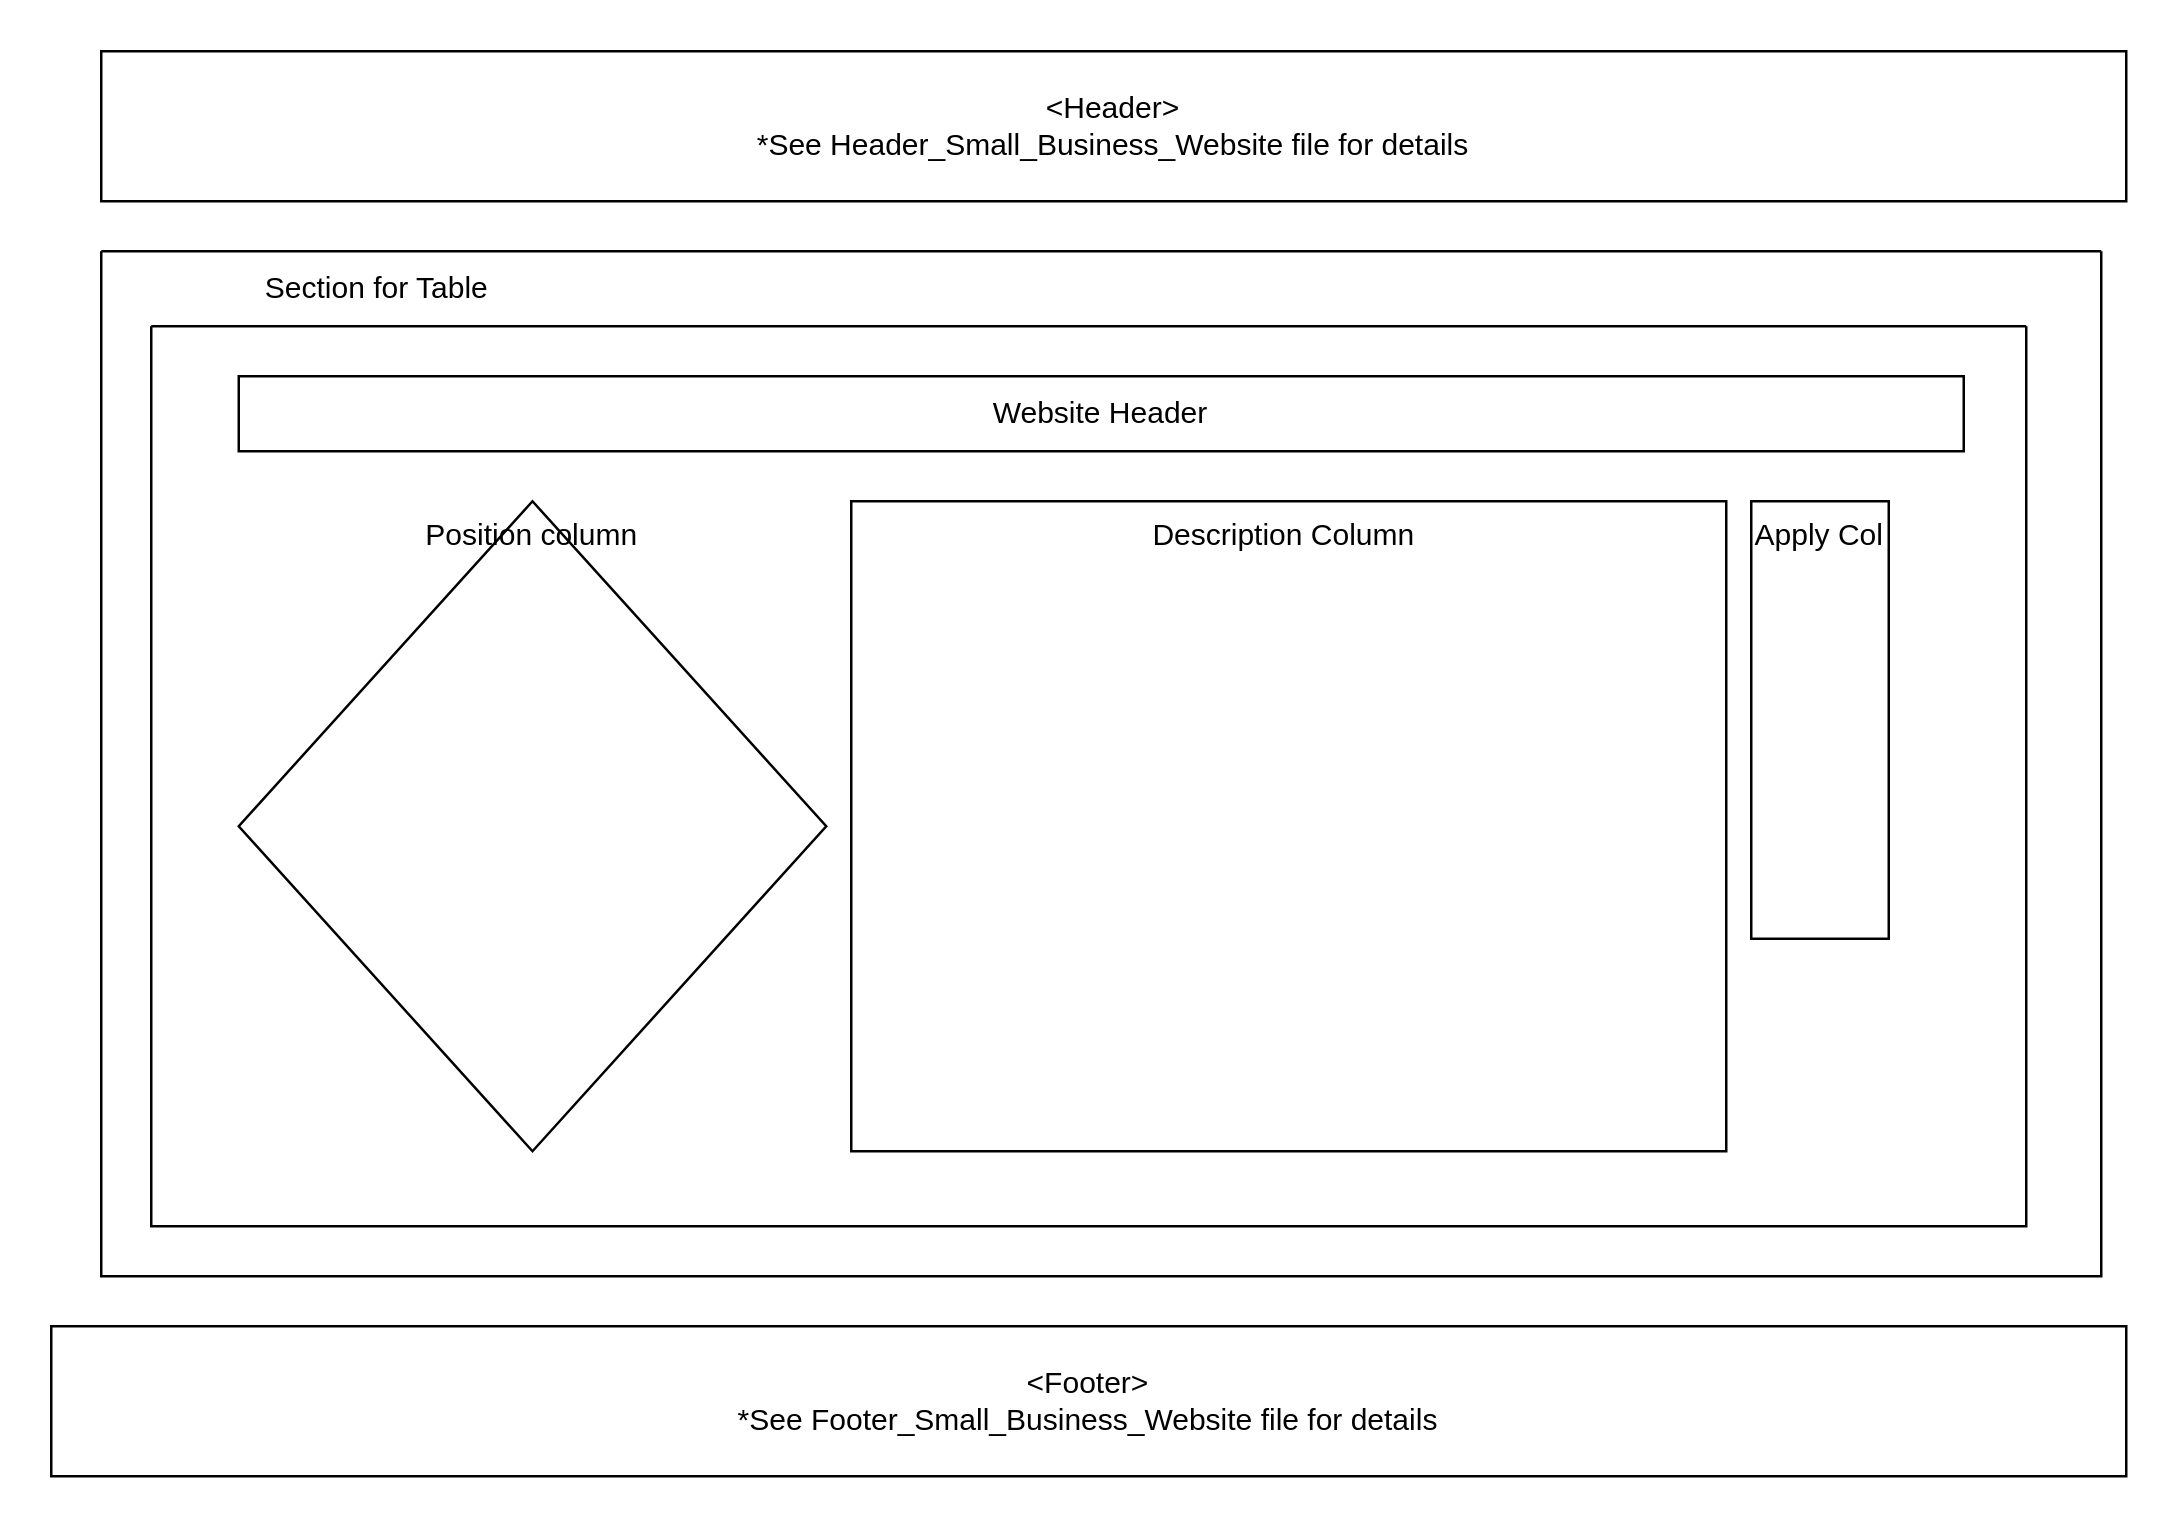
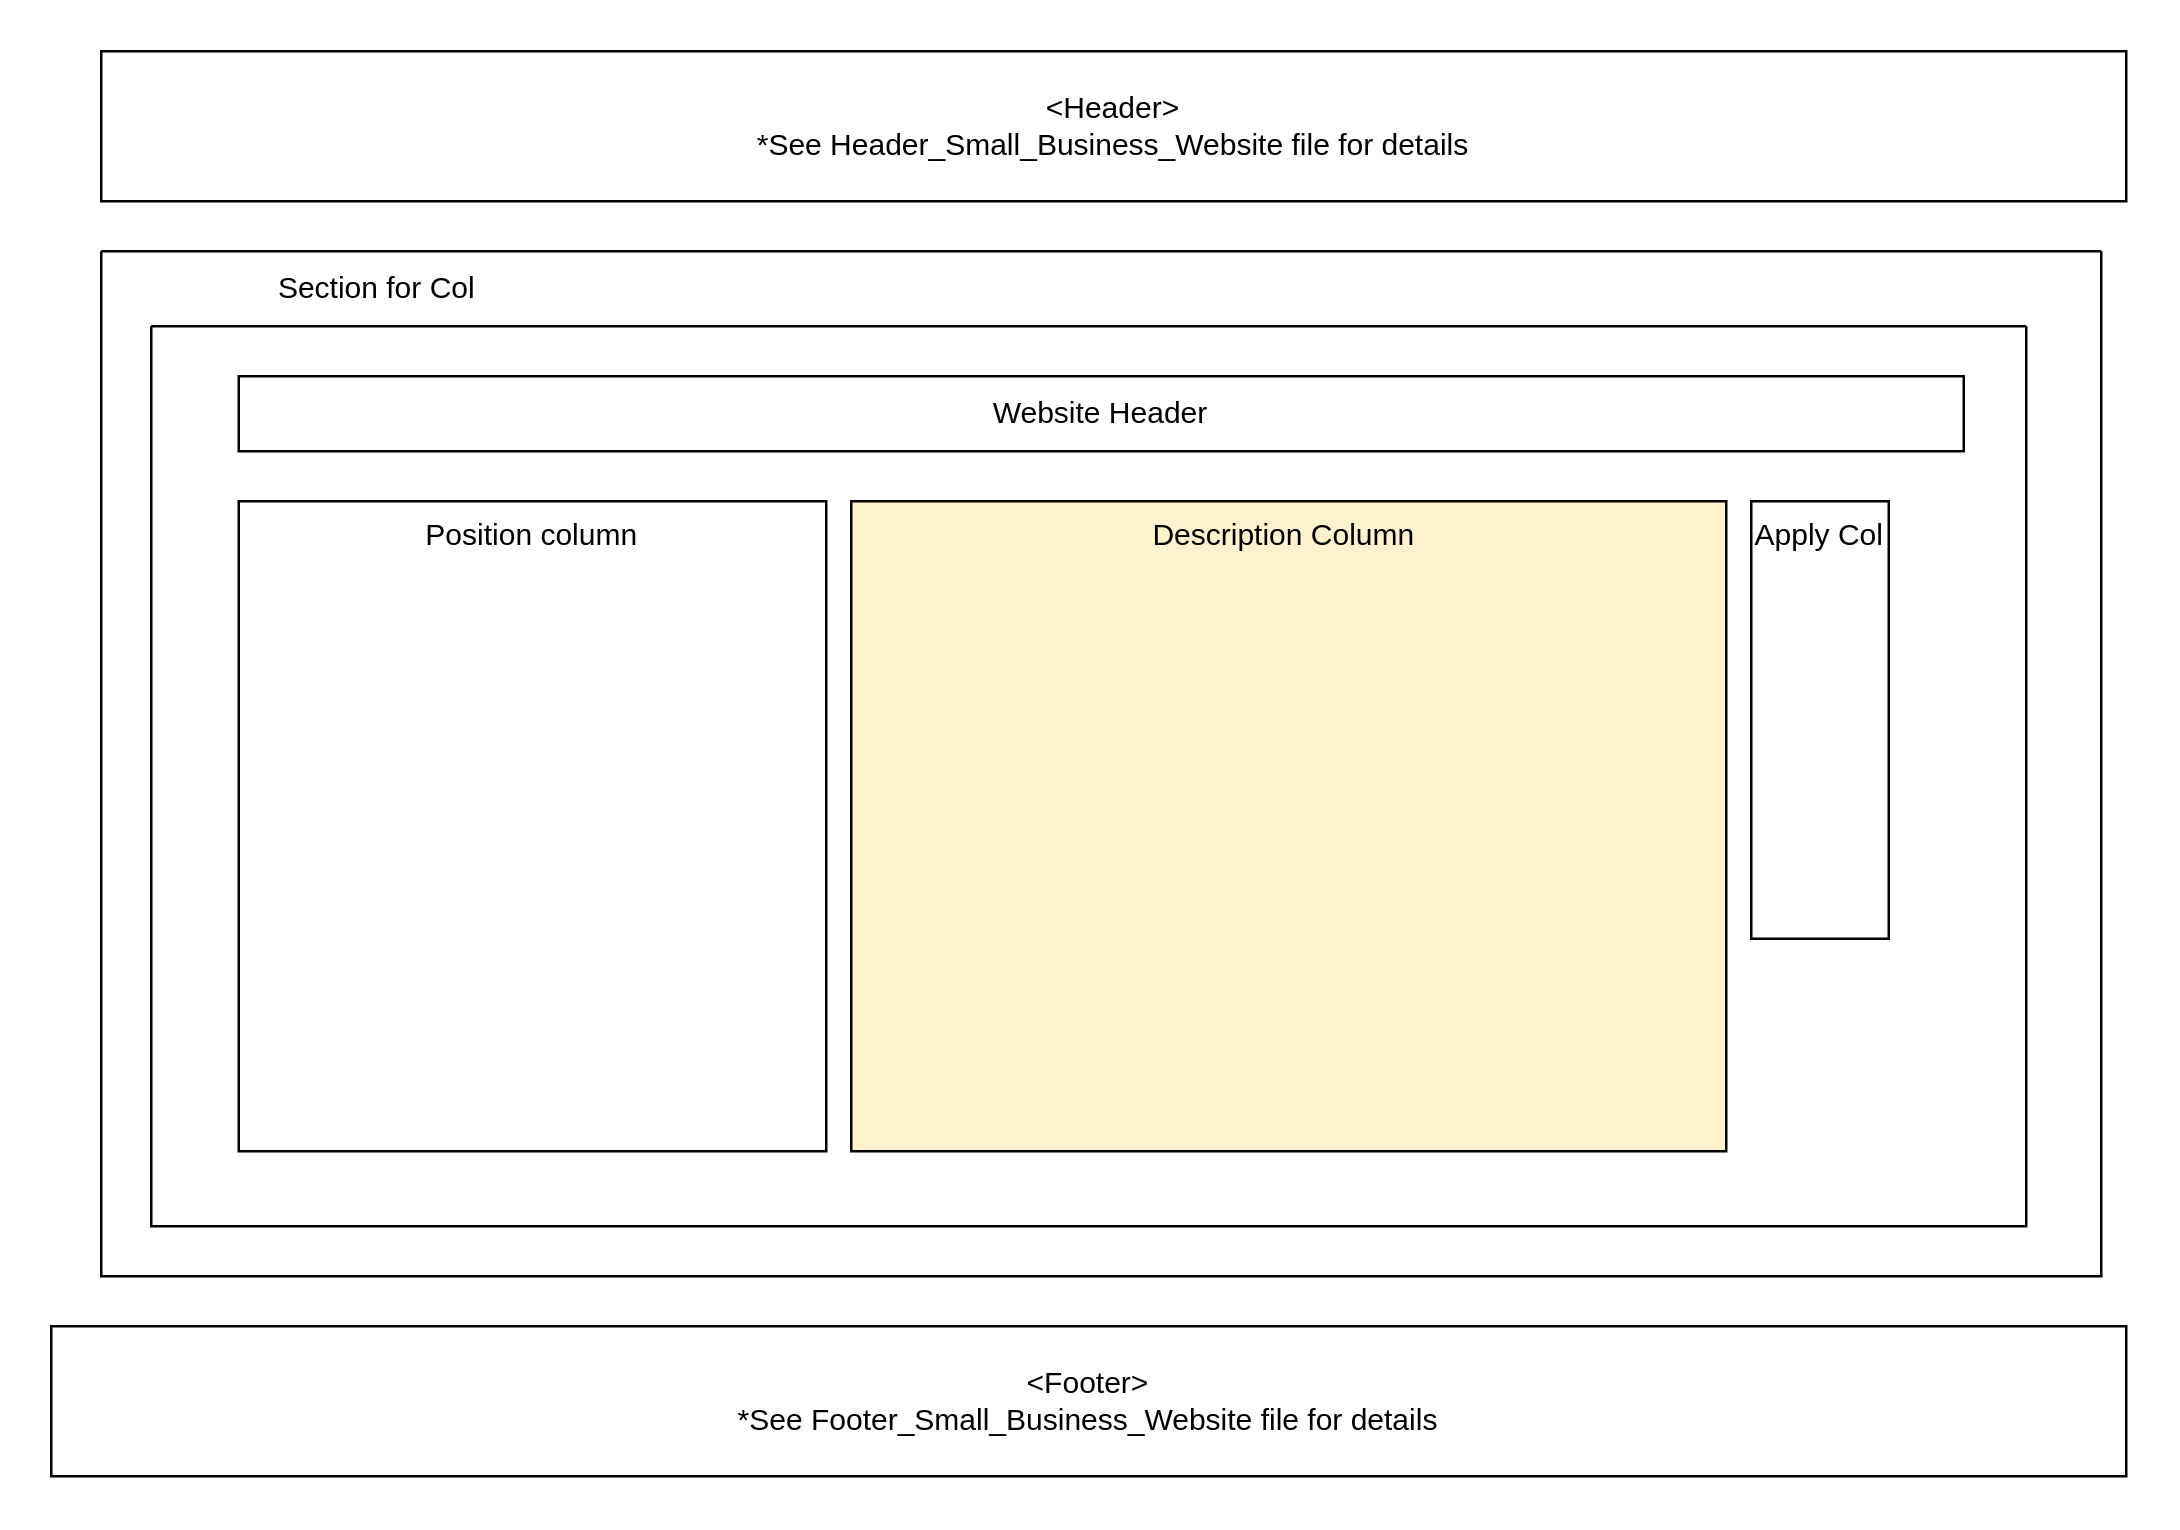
node "Section for Table": label "Section for Table" -> "Section for Col"
node "Position column": shape diamond -> rectangle
node "Description Column": fillcolor #ffffff -> #fff2cc
